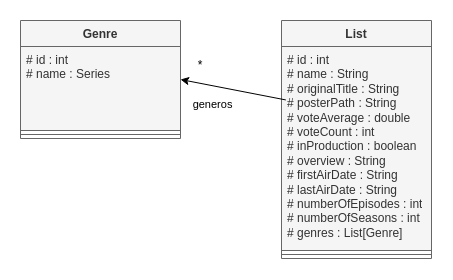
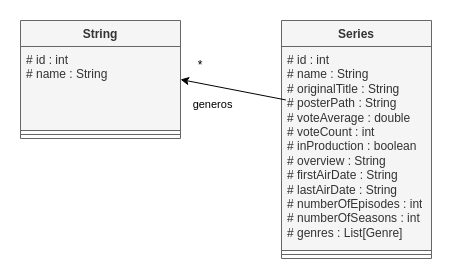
node "Genre": label "Genre" -> "String"
node "List": label "List" -> "Series"
node "# id : int # name : Series": label "# id : int # name : Series" -> "# id : int # name : String"
